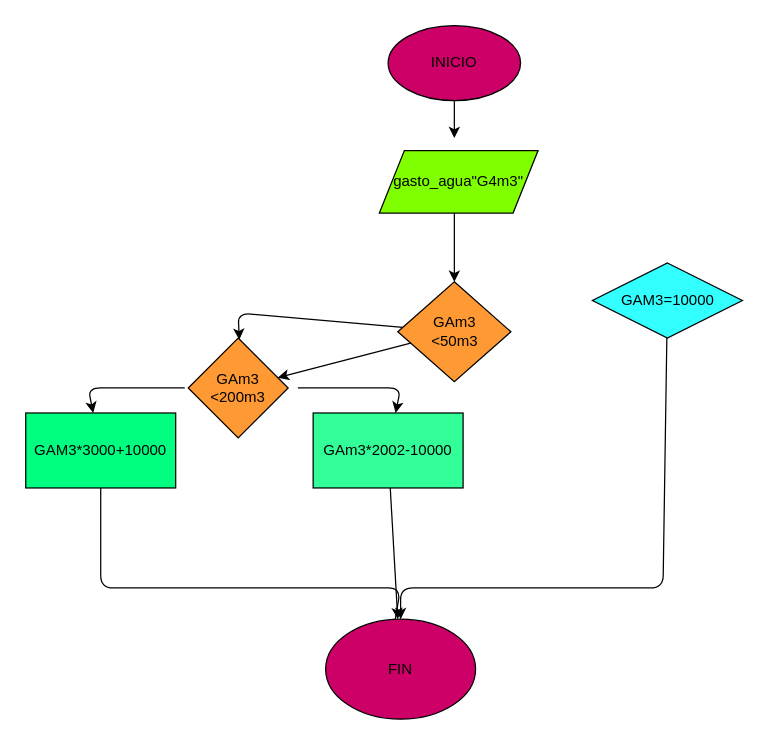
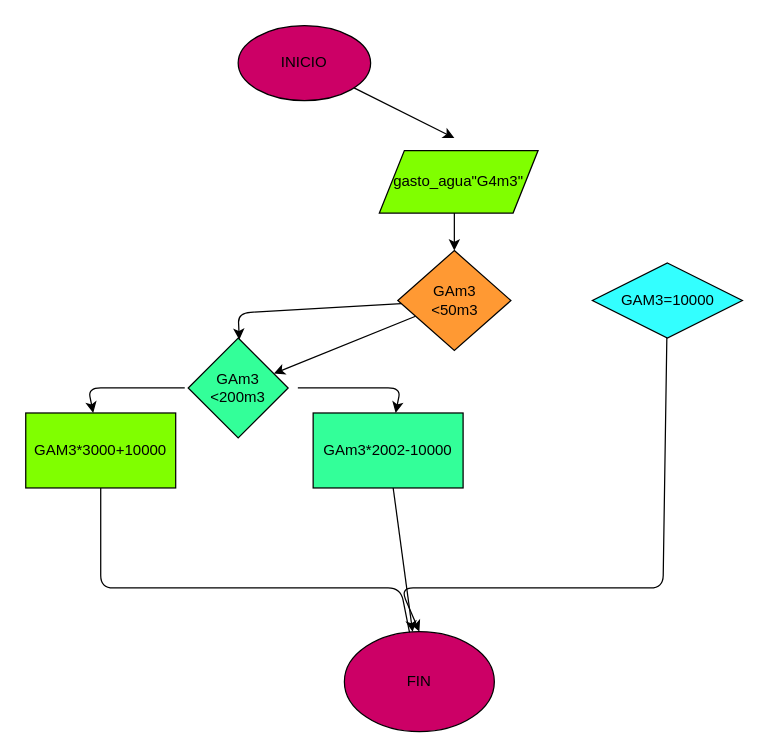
node "INICIO": moved (454, 63) -> (304, 63)
node "GAm3 <50m3": moved (454, 332) -> (454, 301)
node "GAm3 <200m3": fillcolor #ff9933 -> #33ff99
node "GAM3*3000+10000": fillcolor #00ff80 -> #80ff00
node "FIN": moved (401, 669) -> (419, 682)
